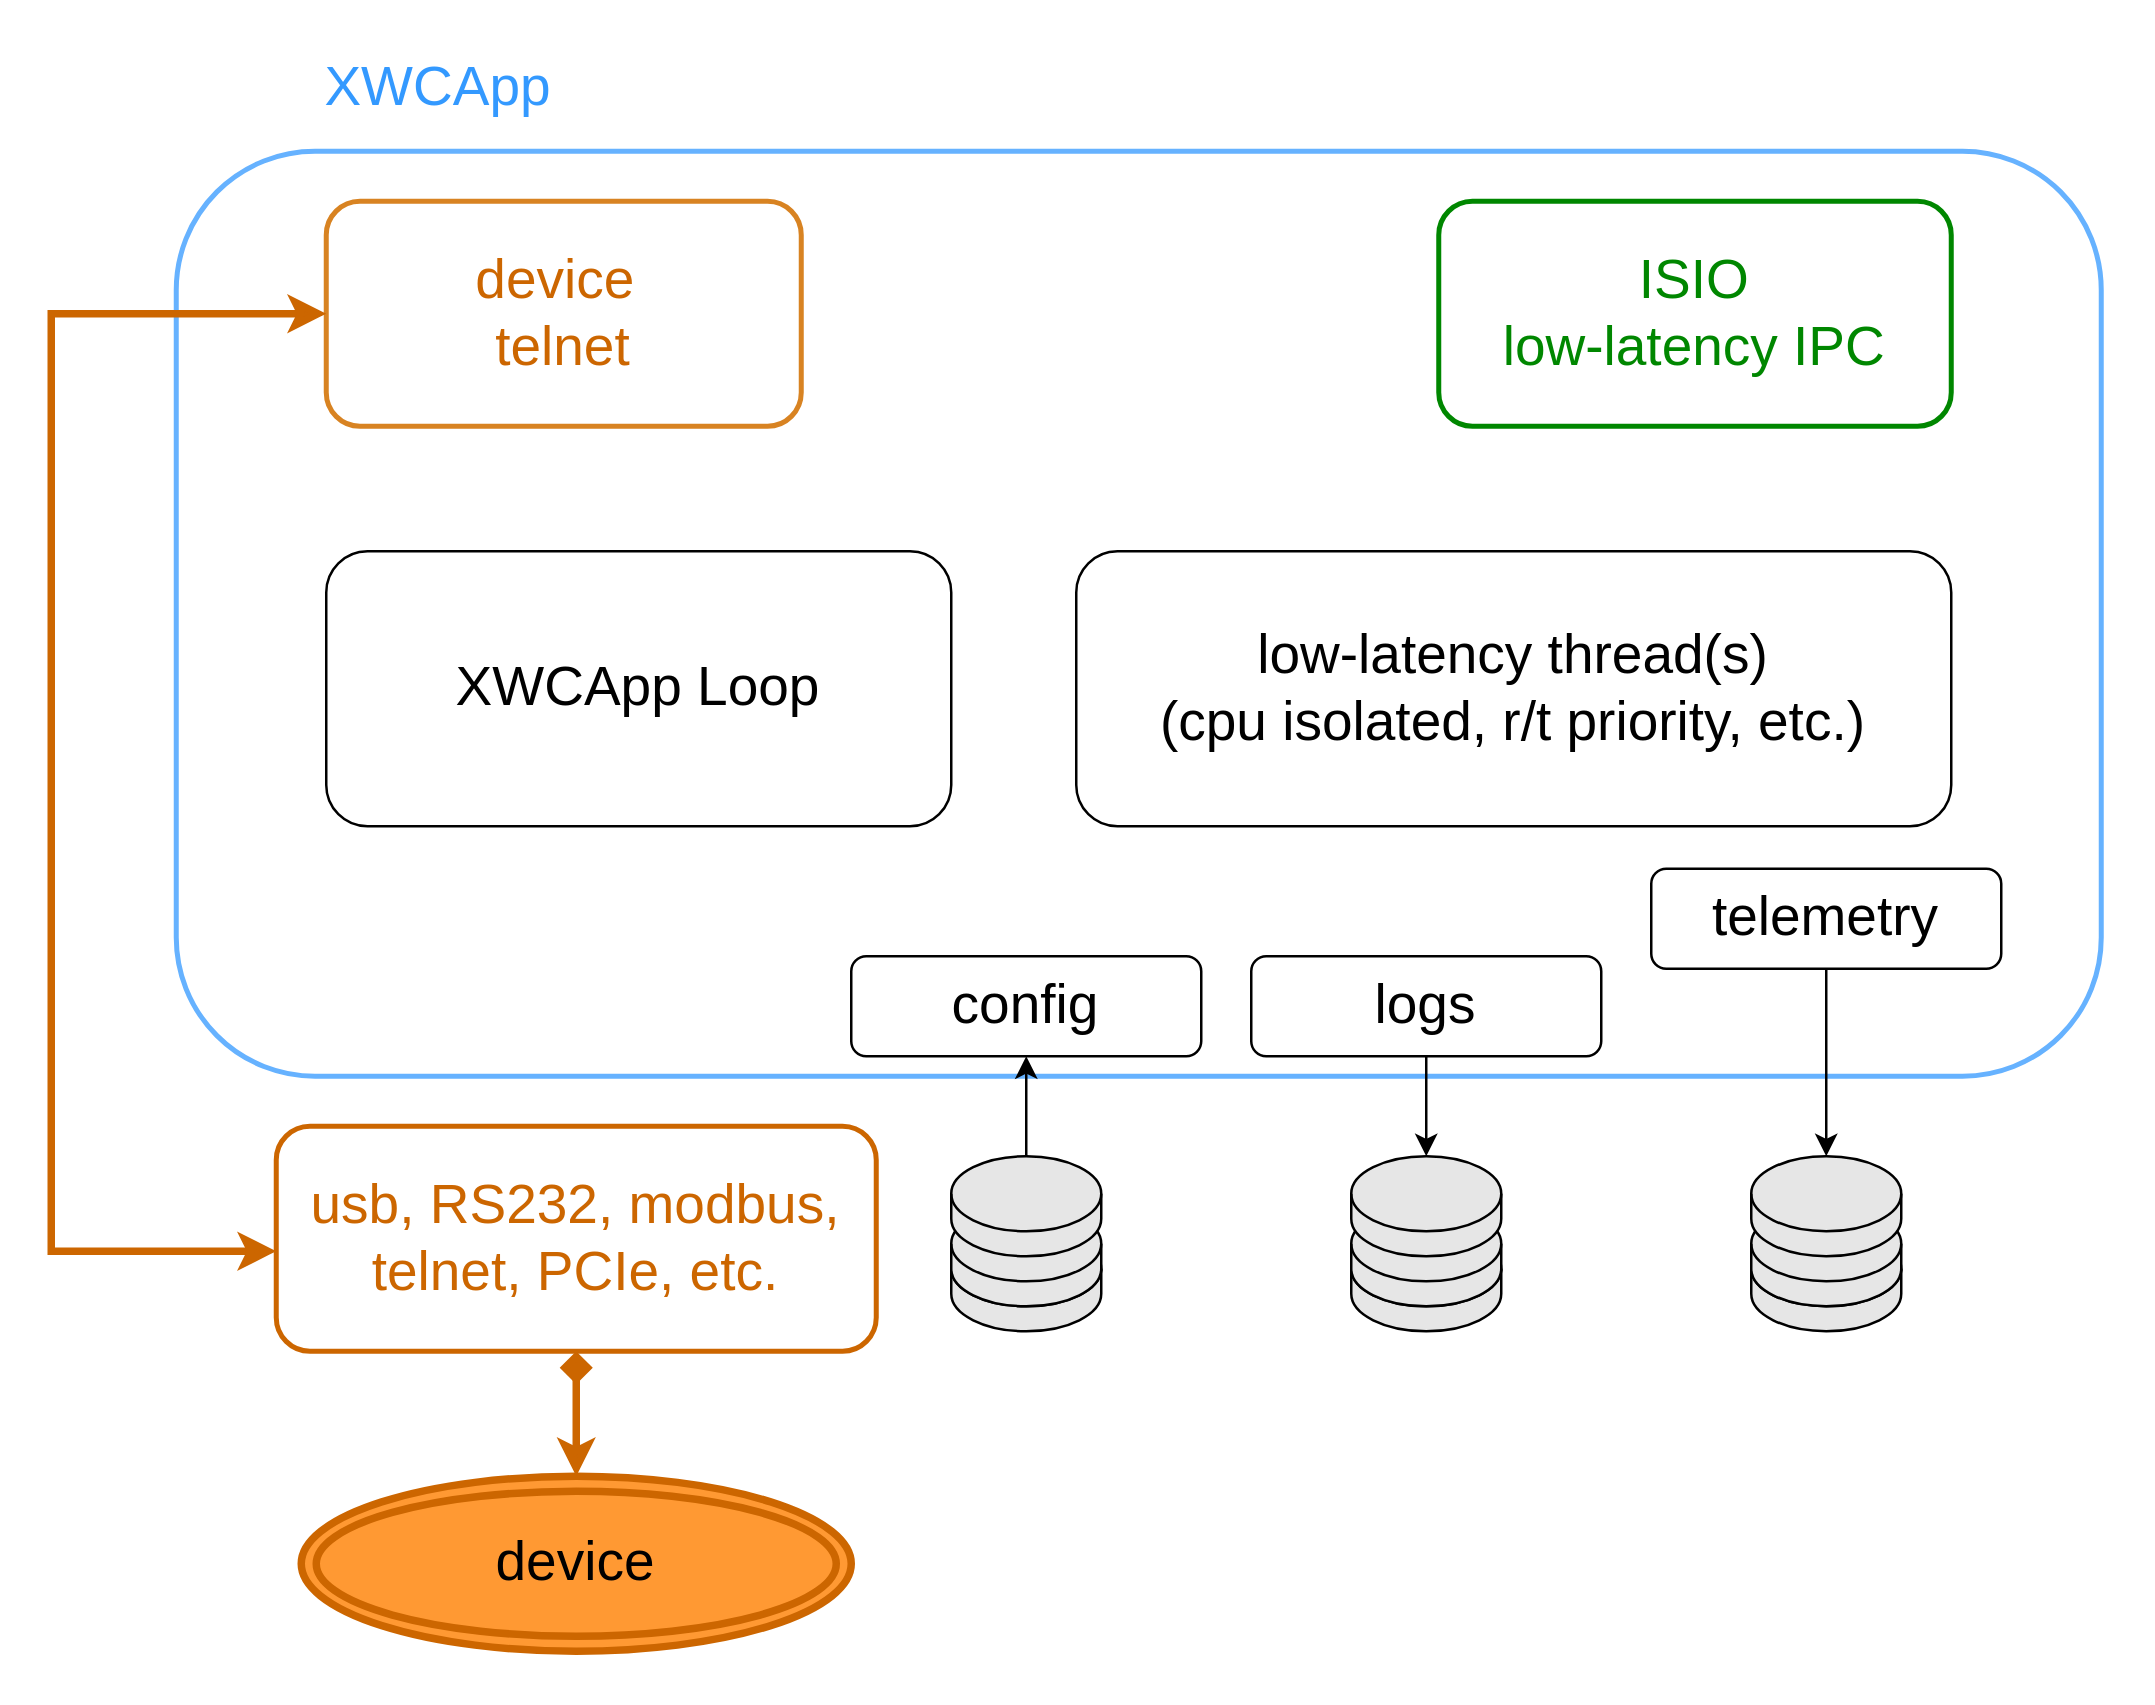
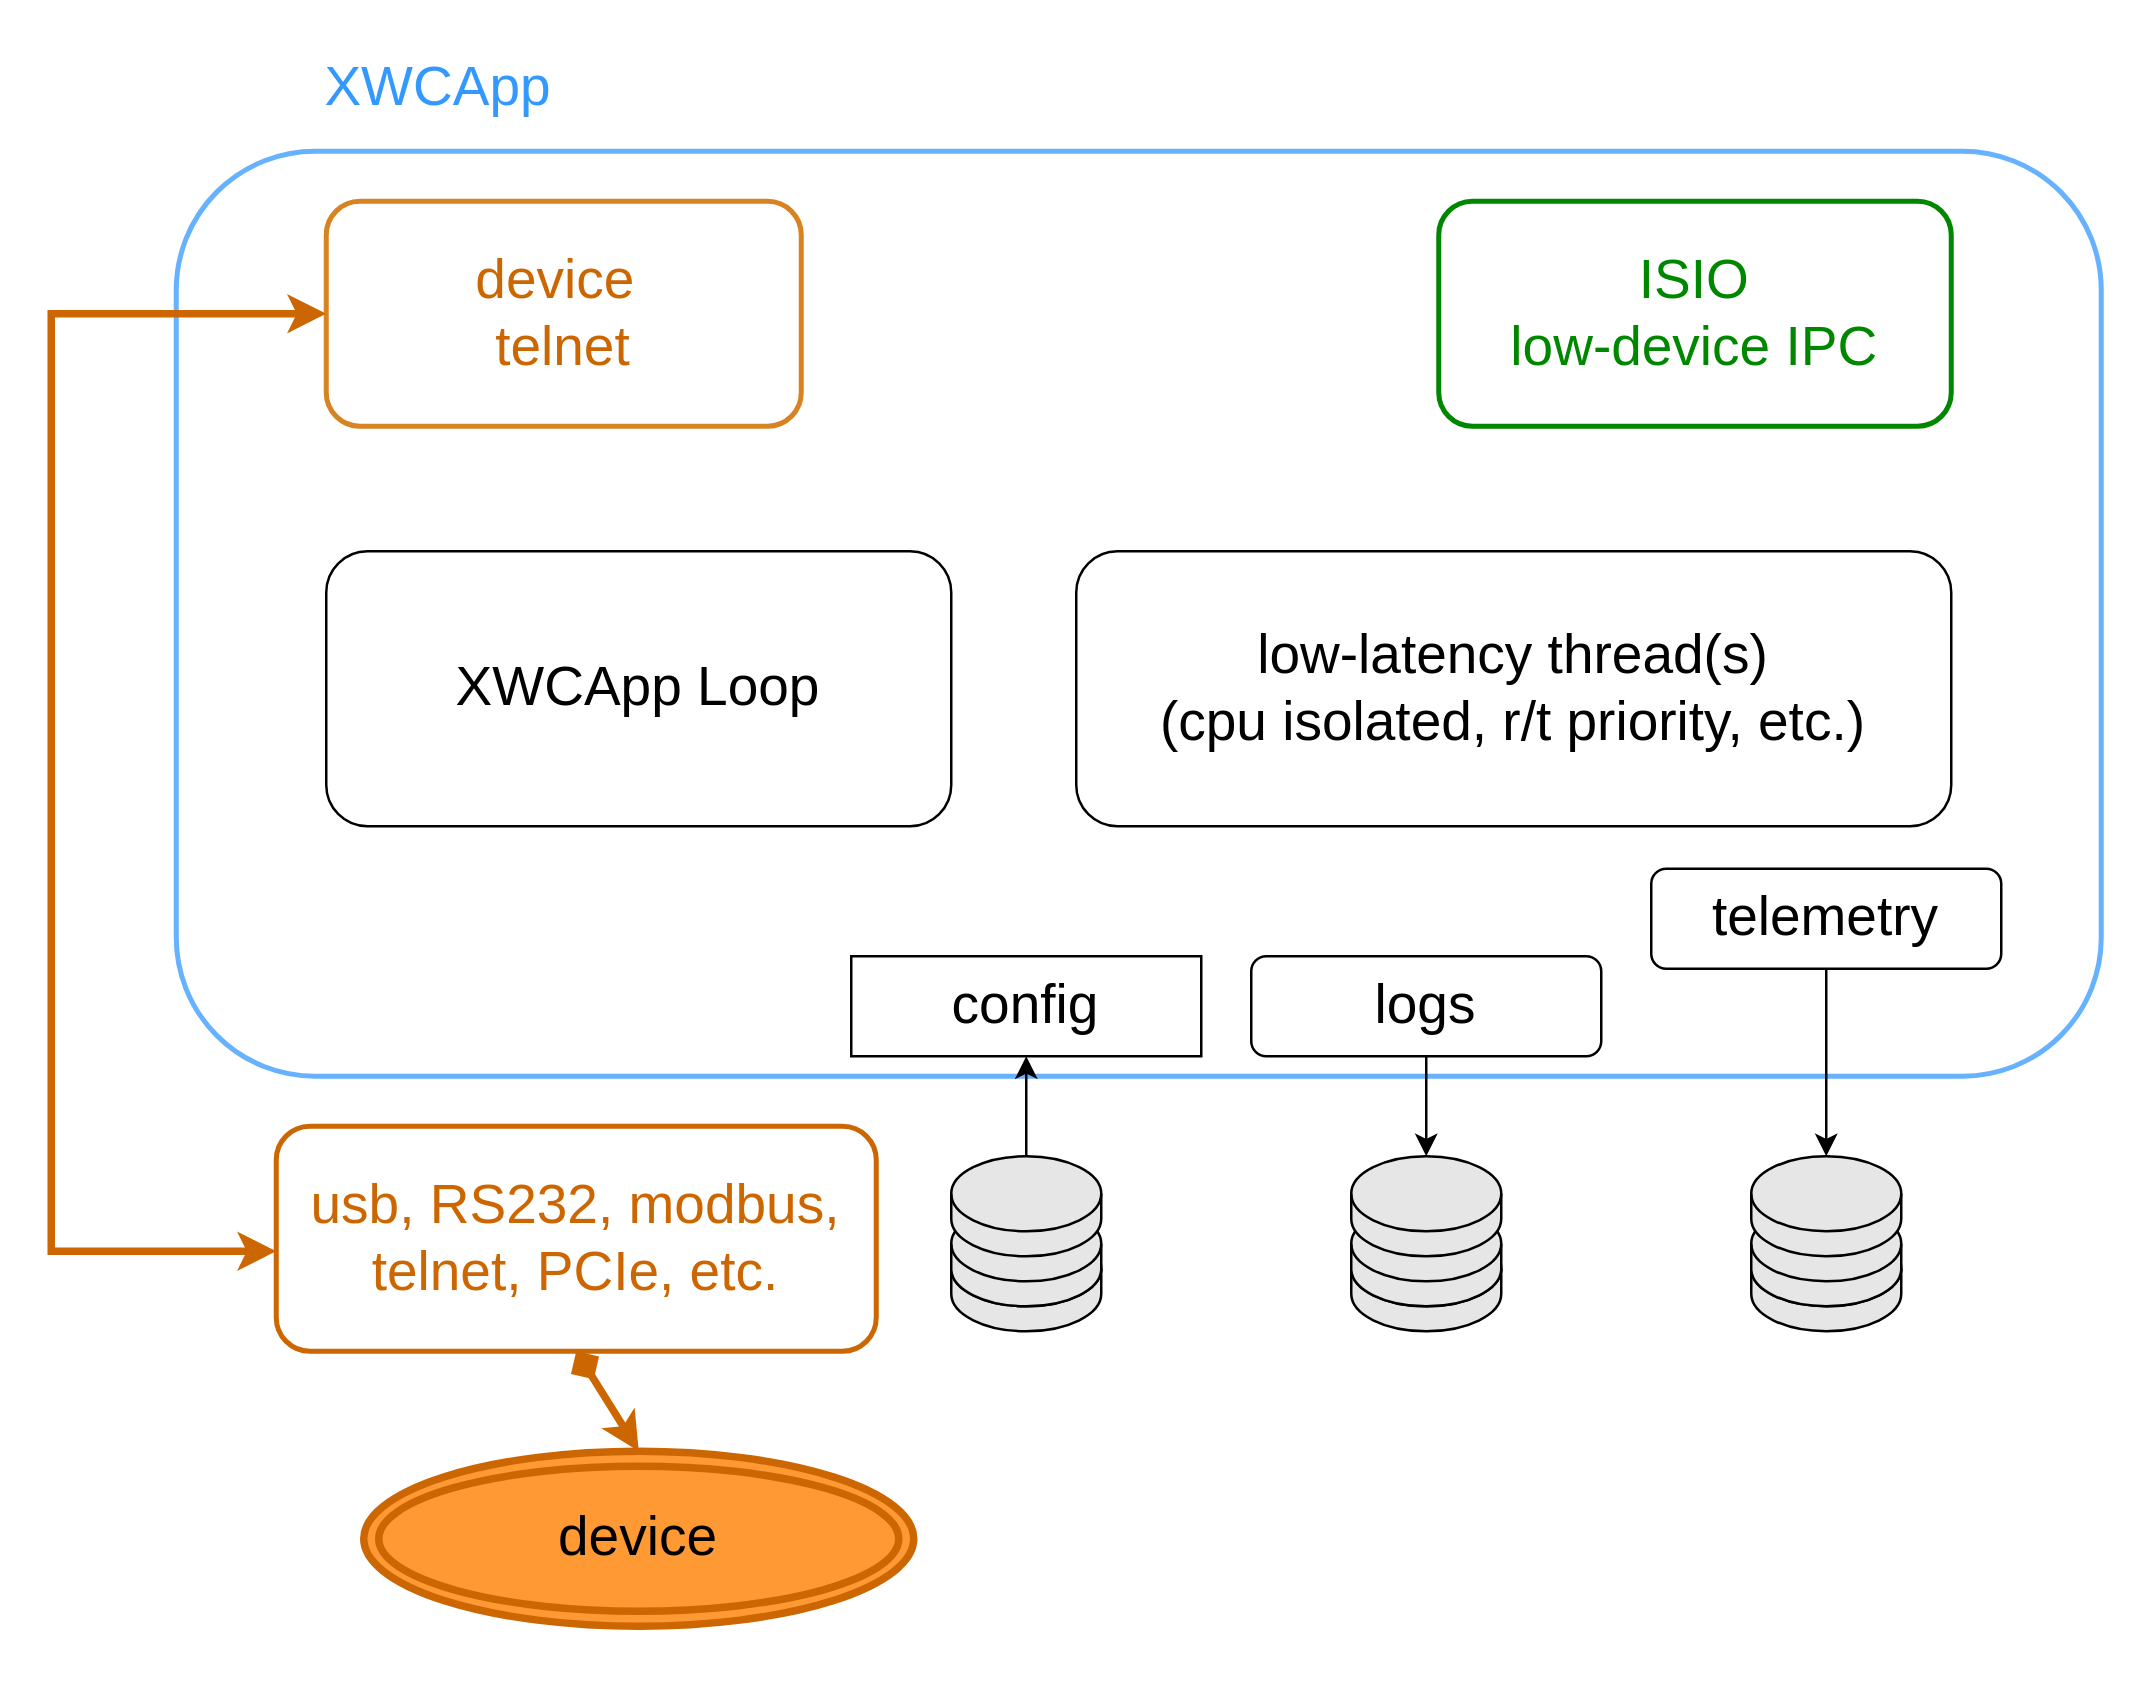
node "ISIO low-latency IPC": label "ISIO low-latency IPC" -> "ISIO low-device IPC"
node "config": shape rounded rectangle -> rectangle
node "device": moved (576, 1564) -> (639, 1539)
